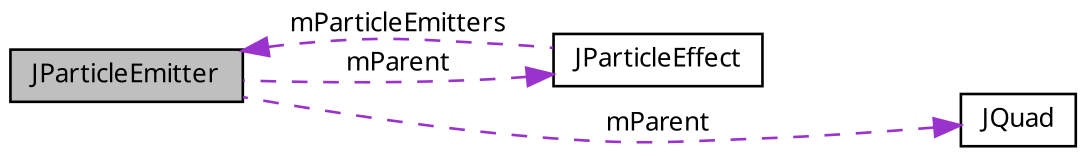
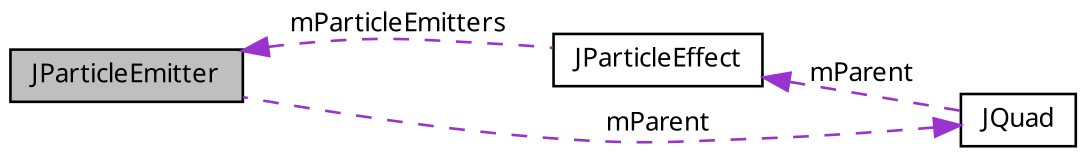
edge "JParticleEmitter" -> "JParticleEffect": now "JQuad" -> "JParticleEffect"
